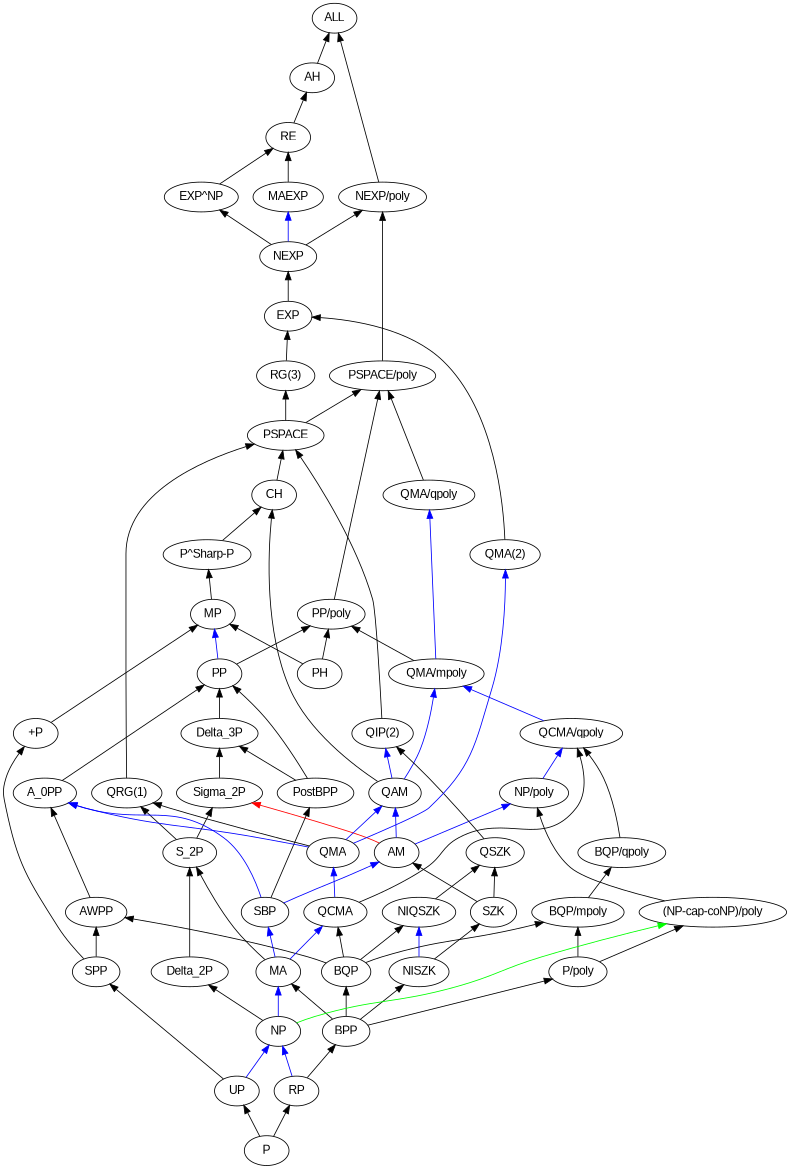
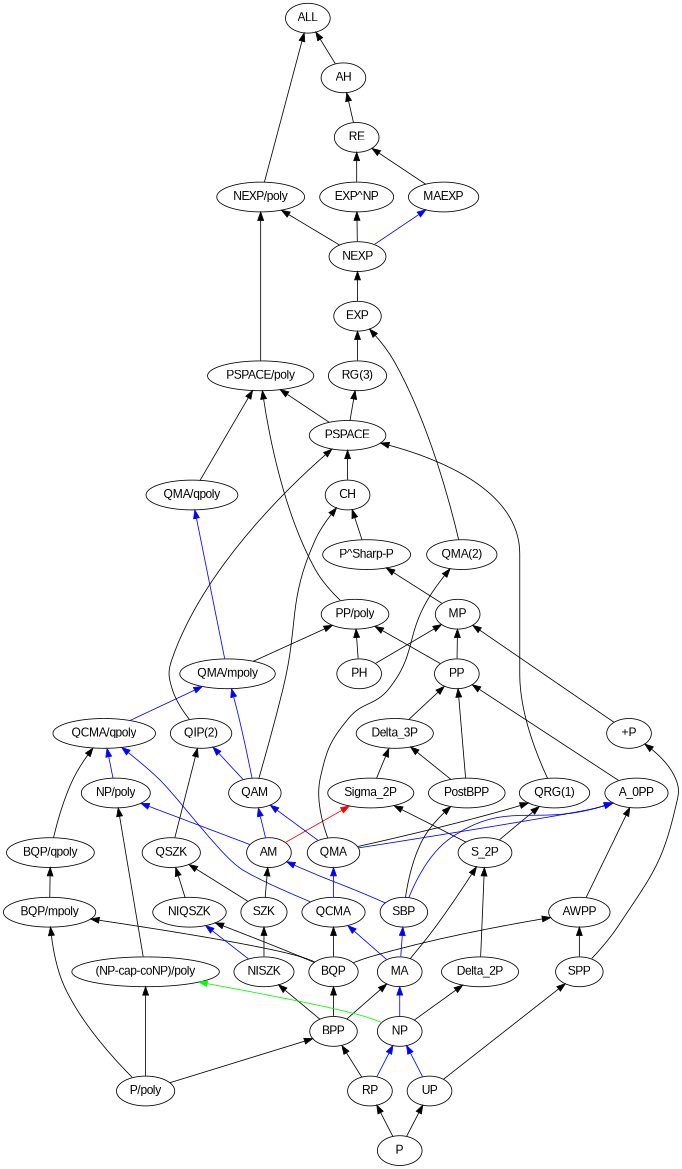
edge "PP" -> "MP": color blue -> black
edge "QMA" -> "QMA(2)": color blue -> black
edge "QCMA" -> "QCMA/qpoly": color black -> blue
edge "BPP" -> "P/poly": reversed
